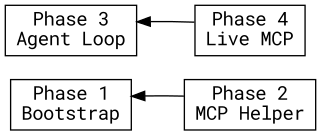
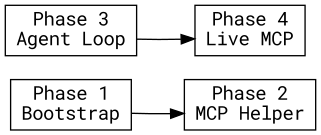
edge "Phase 4 Live MCP" -> "Phase 3 Agent Loop": reversed
edge "Phase 2 MCP Helper" -> "Phase 1 Bootstrap": reversed
